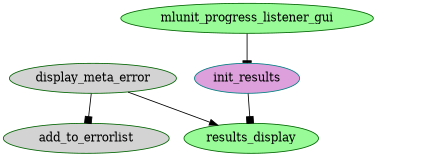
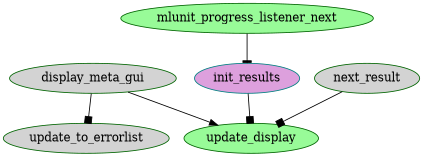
node "mlunit_progress_listener_gui": label "mlunit_progress_listener_gui" -> "mlunit_progress_listener_next"
node "display_meta_error": label "display_meta_error" -> "display_meta_gui"
node "next_result": added
node "add_to_errorlist": label "add_to_errorlist" -> "update_to_errorlist"
node "results_display": label "results_display" -> "update_display"
